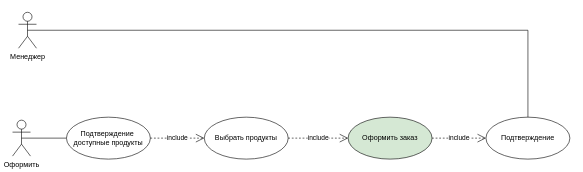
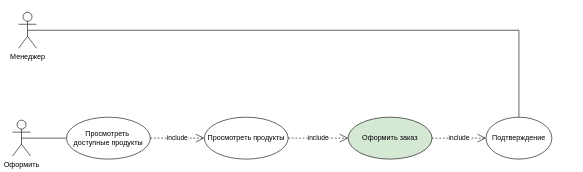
node "Подтверждение доступные продукты": label "Подтверждение доступные продукты" -> "Просмотреть доступные продукты"
node "Выбрать продукты": label "Выбрать продукты" -> "Просмотреть продукты"
node "Подтверждение": size 84x42 -> 66x42
